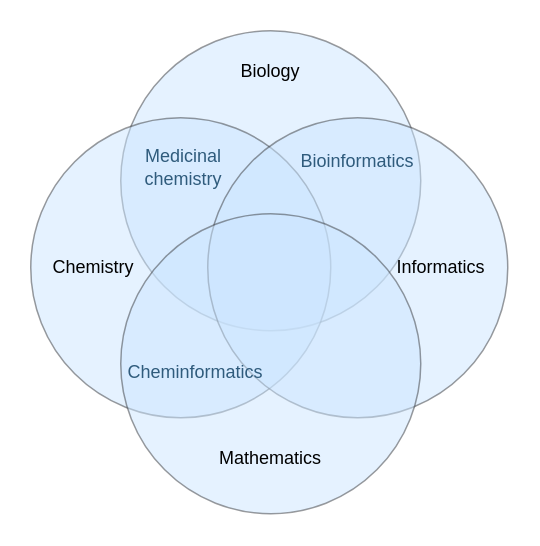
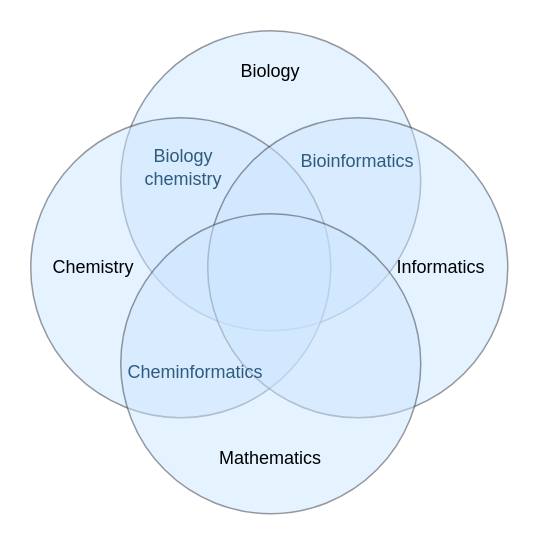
node "Medicinal chemistry": label "Medicinal chemistry" -> "Biology chemistry"
